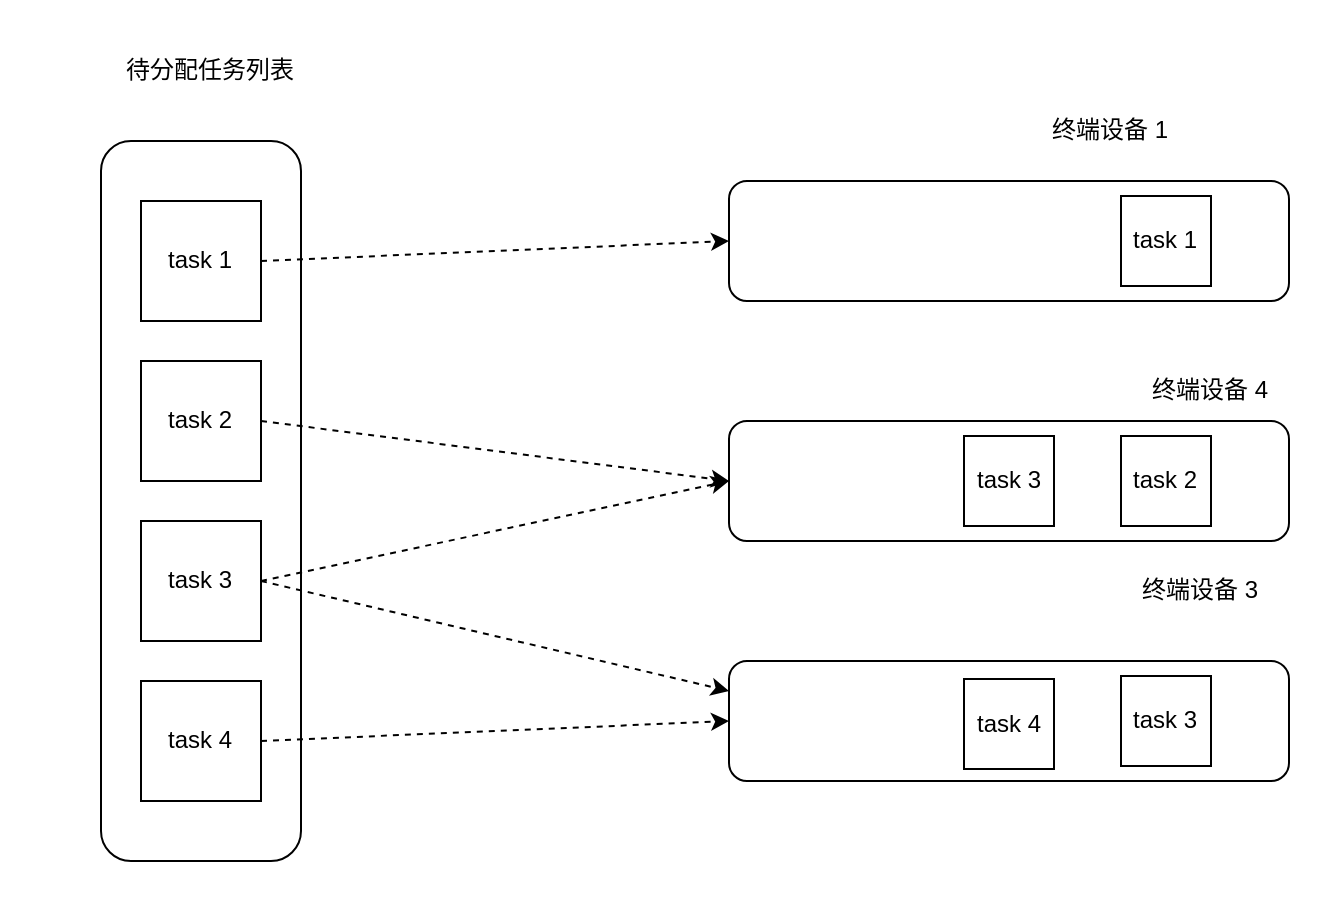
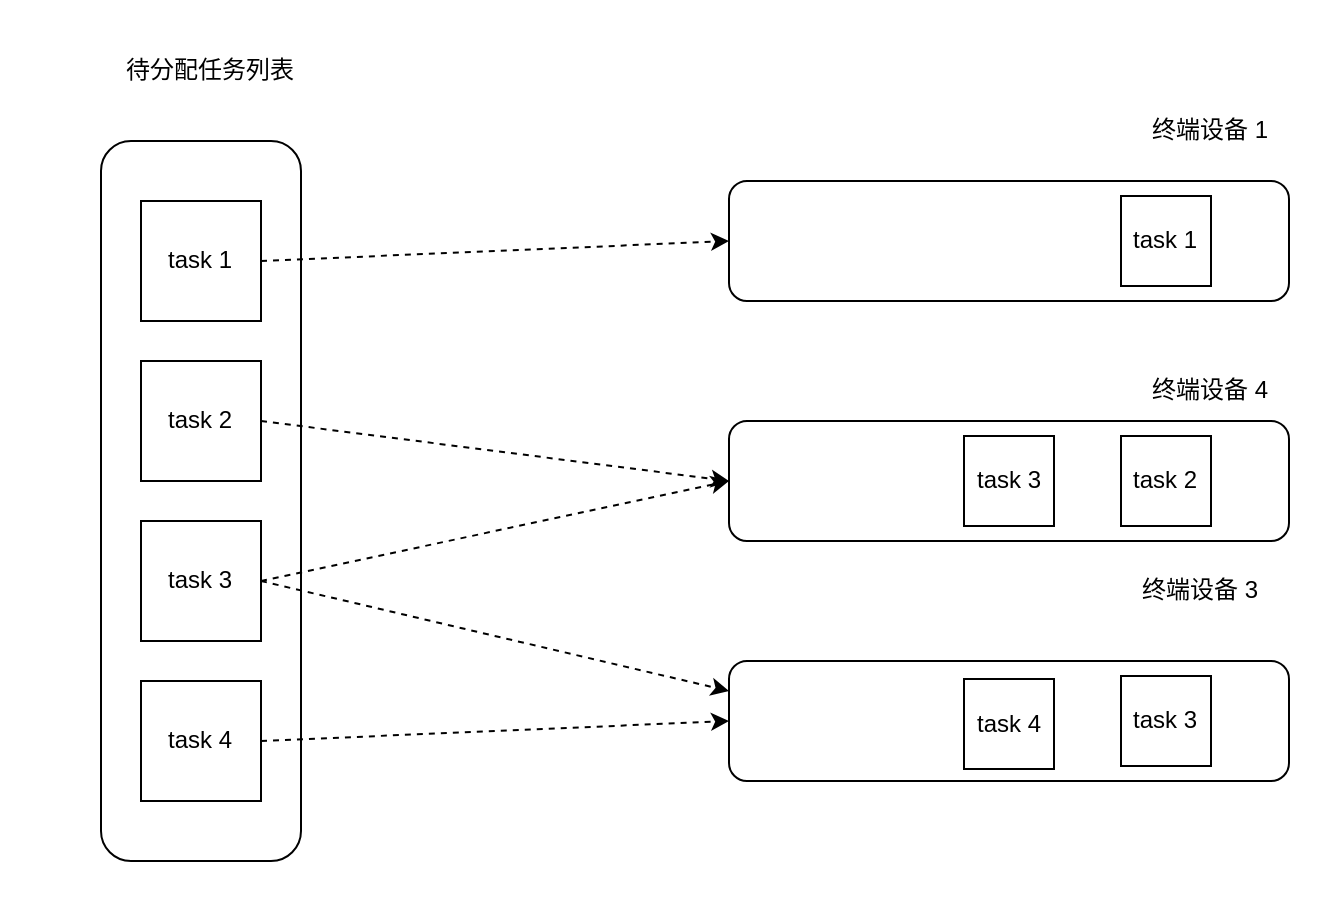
node "终端设备 1": moved (1111, 131) -> (1211, 131)
